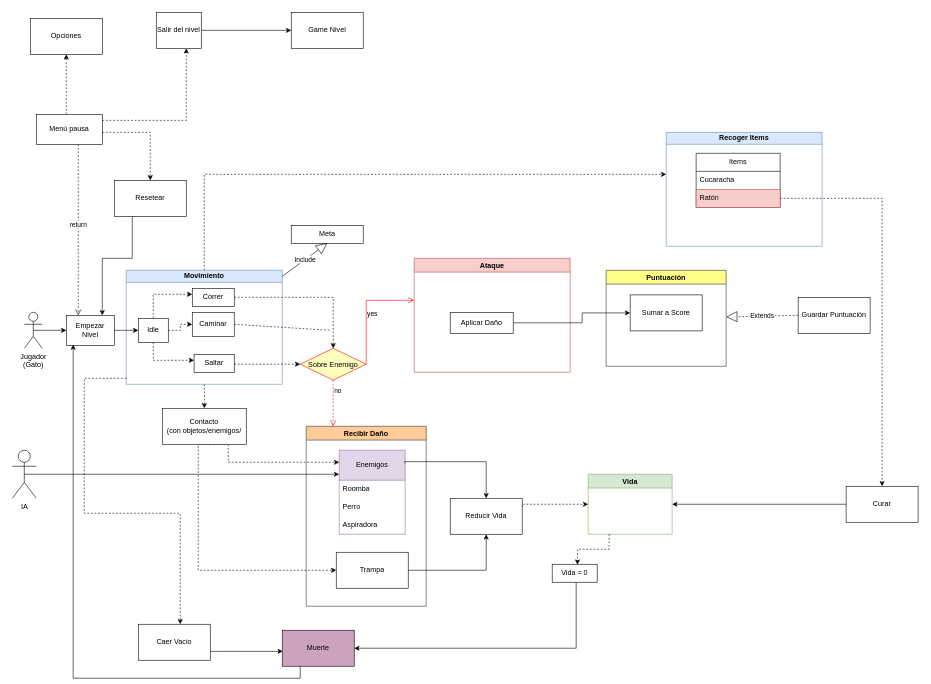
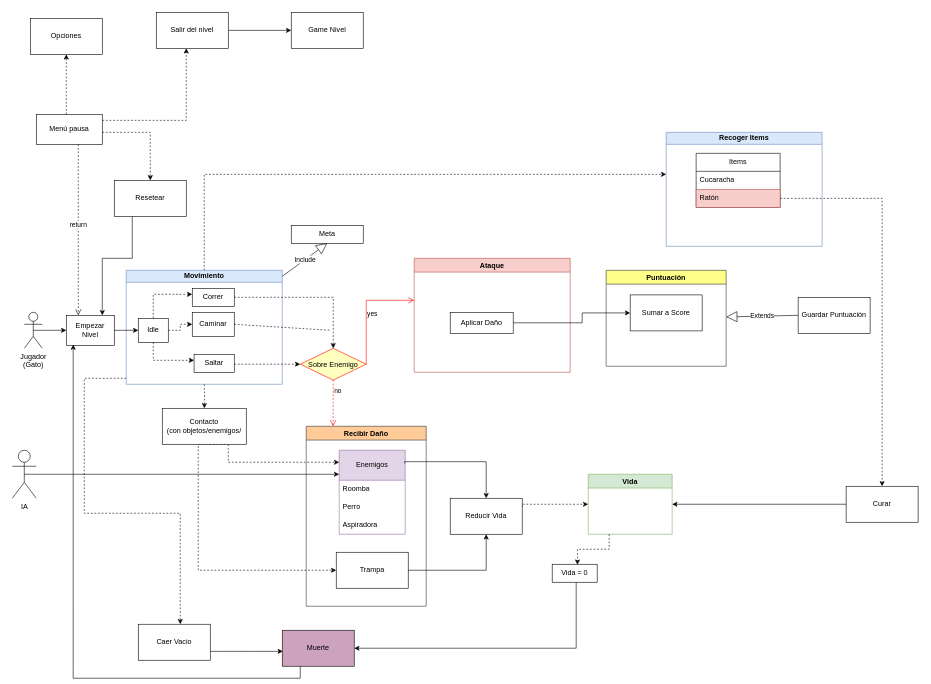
node "Salir del nivel": size 45x36 -> 72x36
edge "Guardar Puntuación" -> "Puntuación": style dashed -> solid
